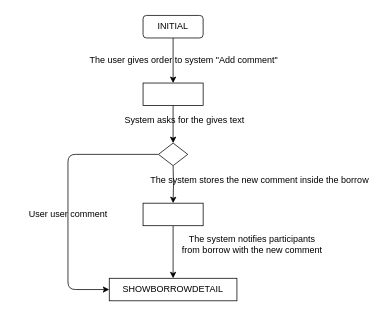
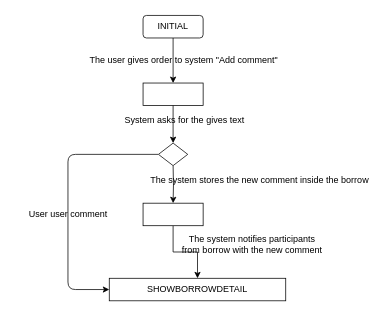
node "SHOWBORROWDETAIL": size 128x23 -> 176x23
